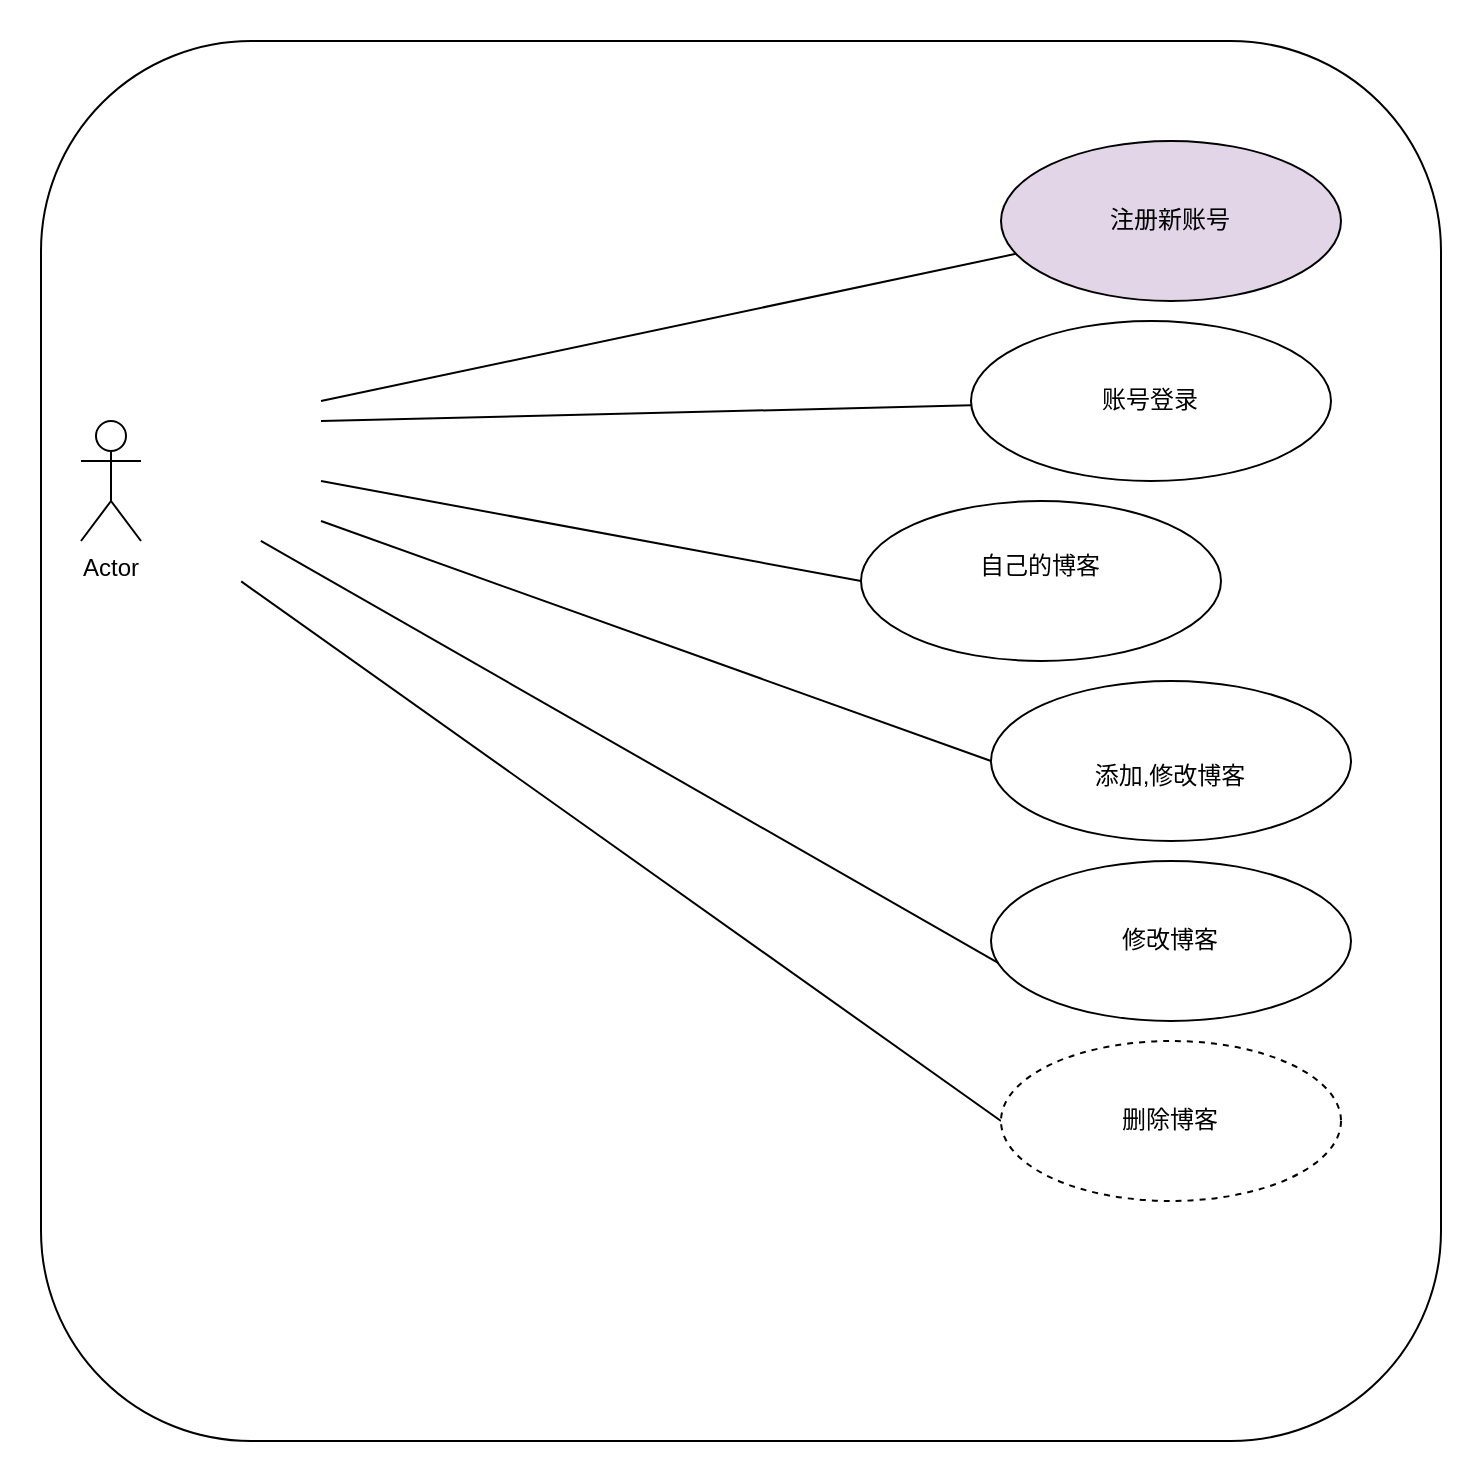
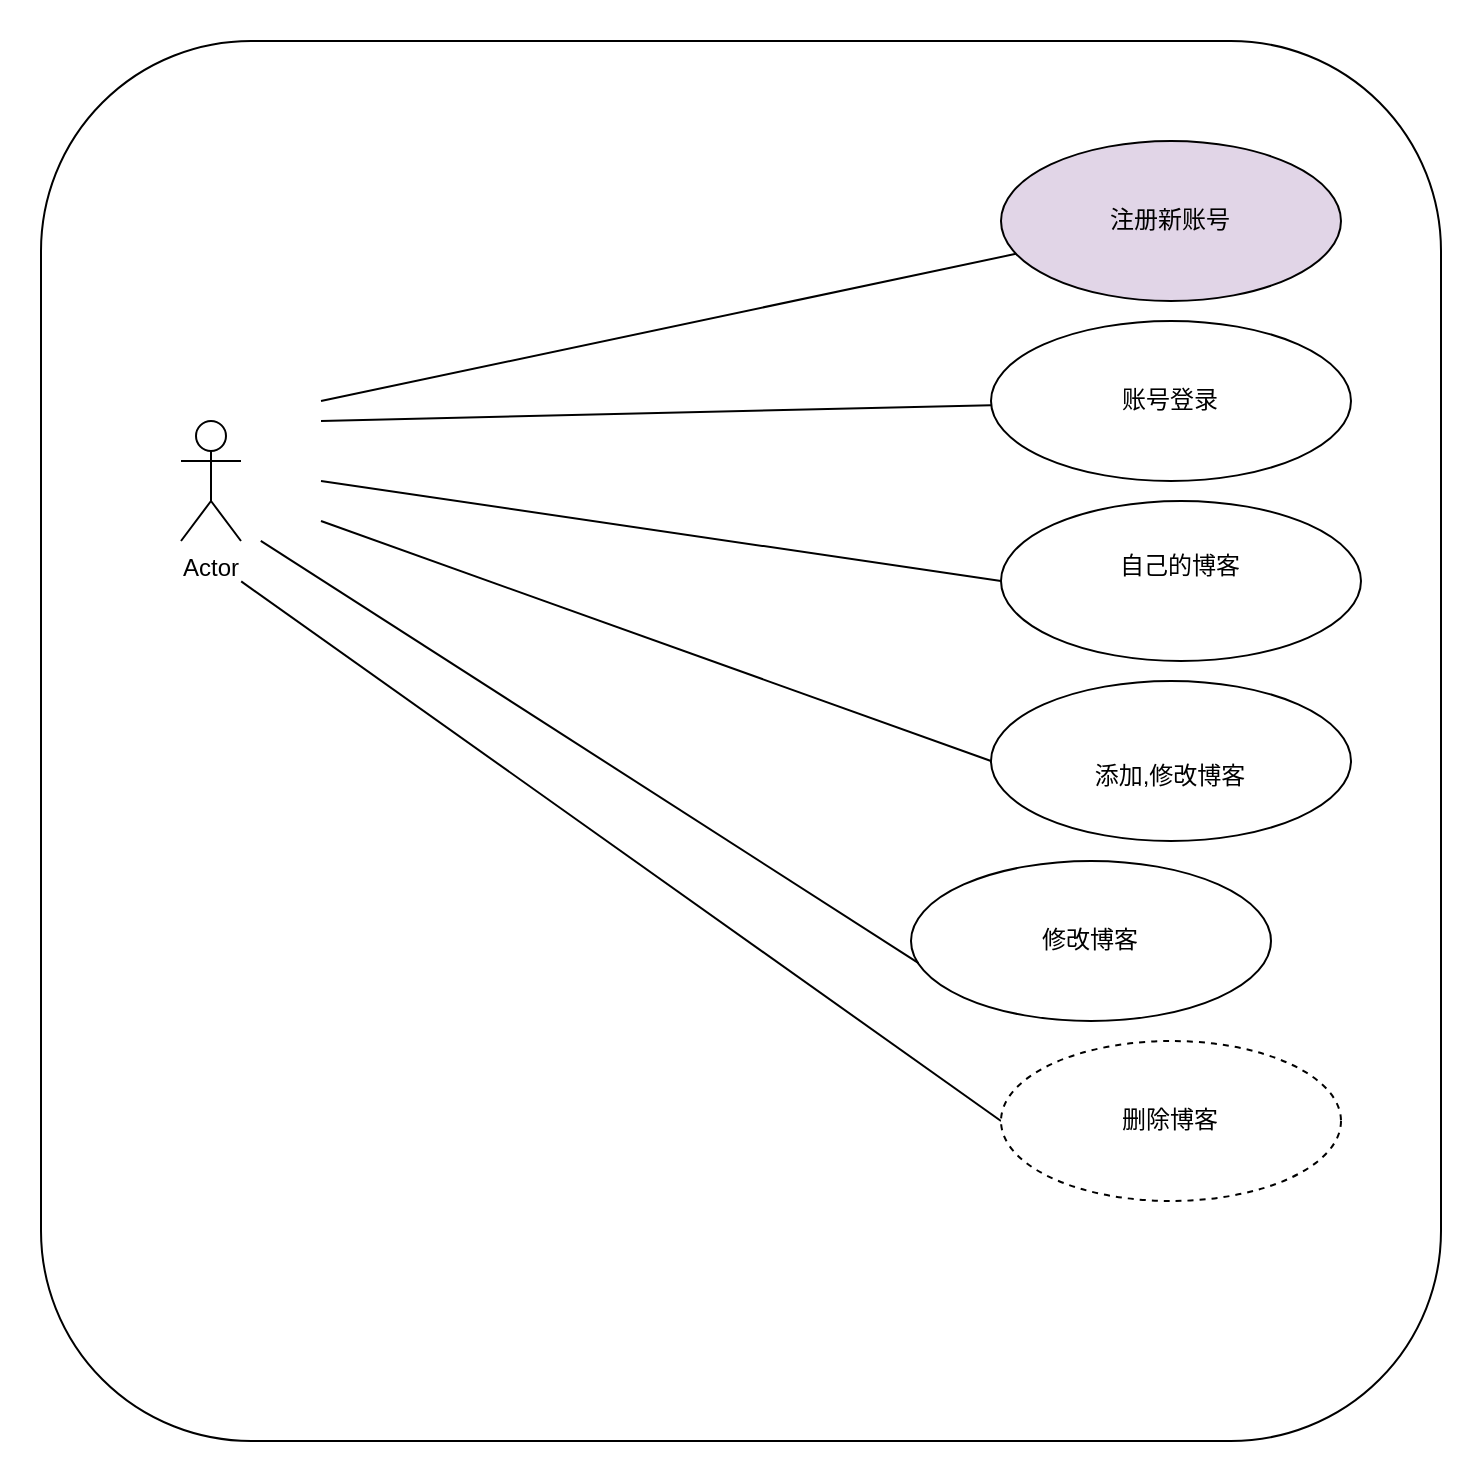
node "账号登录": moved (1151, 401) -> (1171, 401)
node "Actor": moved (111, 481) -> (211, 481)
node "自己的博客": moved (1041, 581) -> (1181, 581)
node "修改博客": moved (1171, 941) -> (1091, 941)
